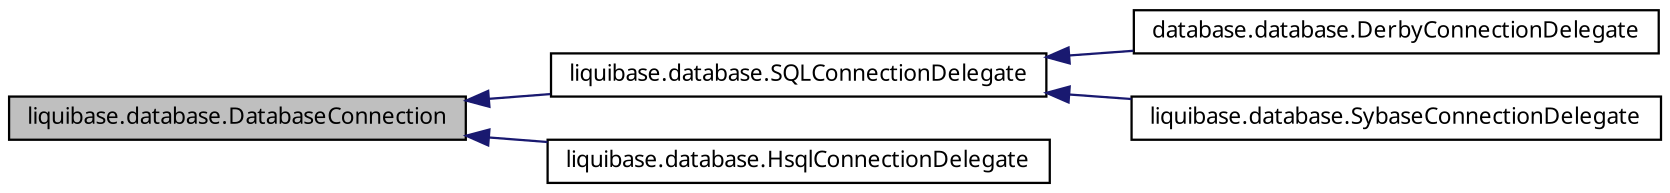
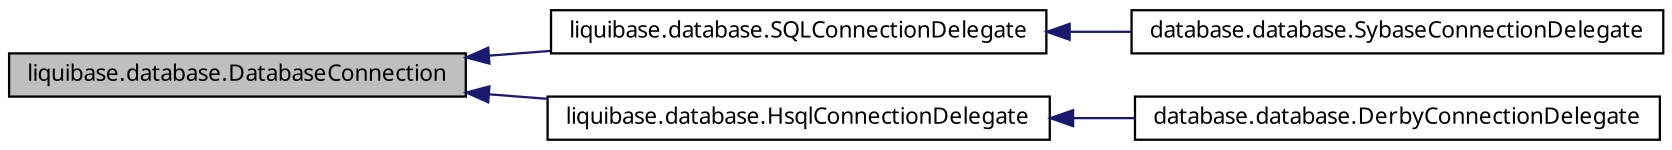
edge "database.database.DerbyConnectionDelegate" -> "liquibase.database.SQLConnectionDelegate": now "database.database.DerbyConnectionDelegate" -> "liquibase.database.HsqlConnectionDelegate"
node "liquibase.database.SybaseConnectionDelegate": label "liquibase.database.SybaseConnectionDelegate" -> "database.database.SybaseConnectionDelegate"
